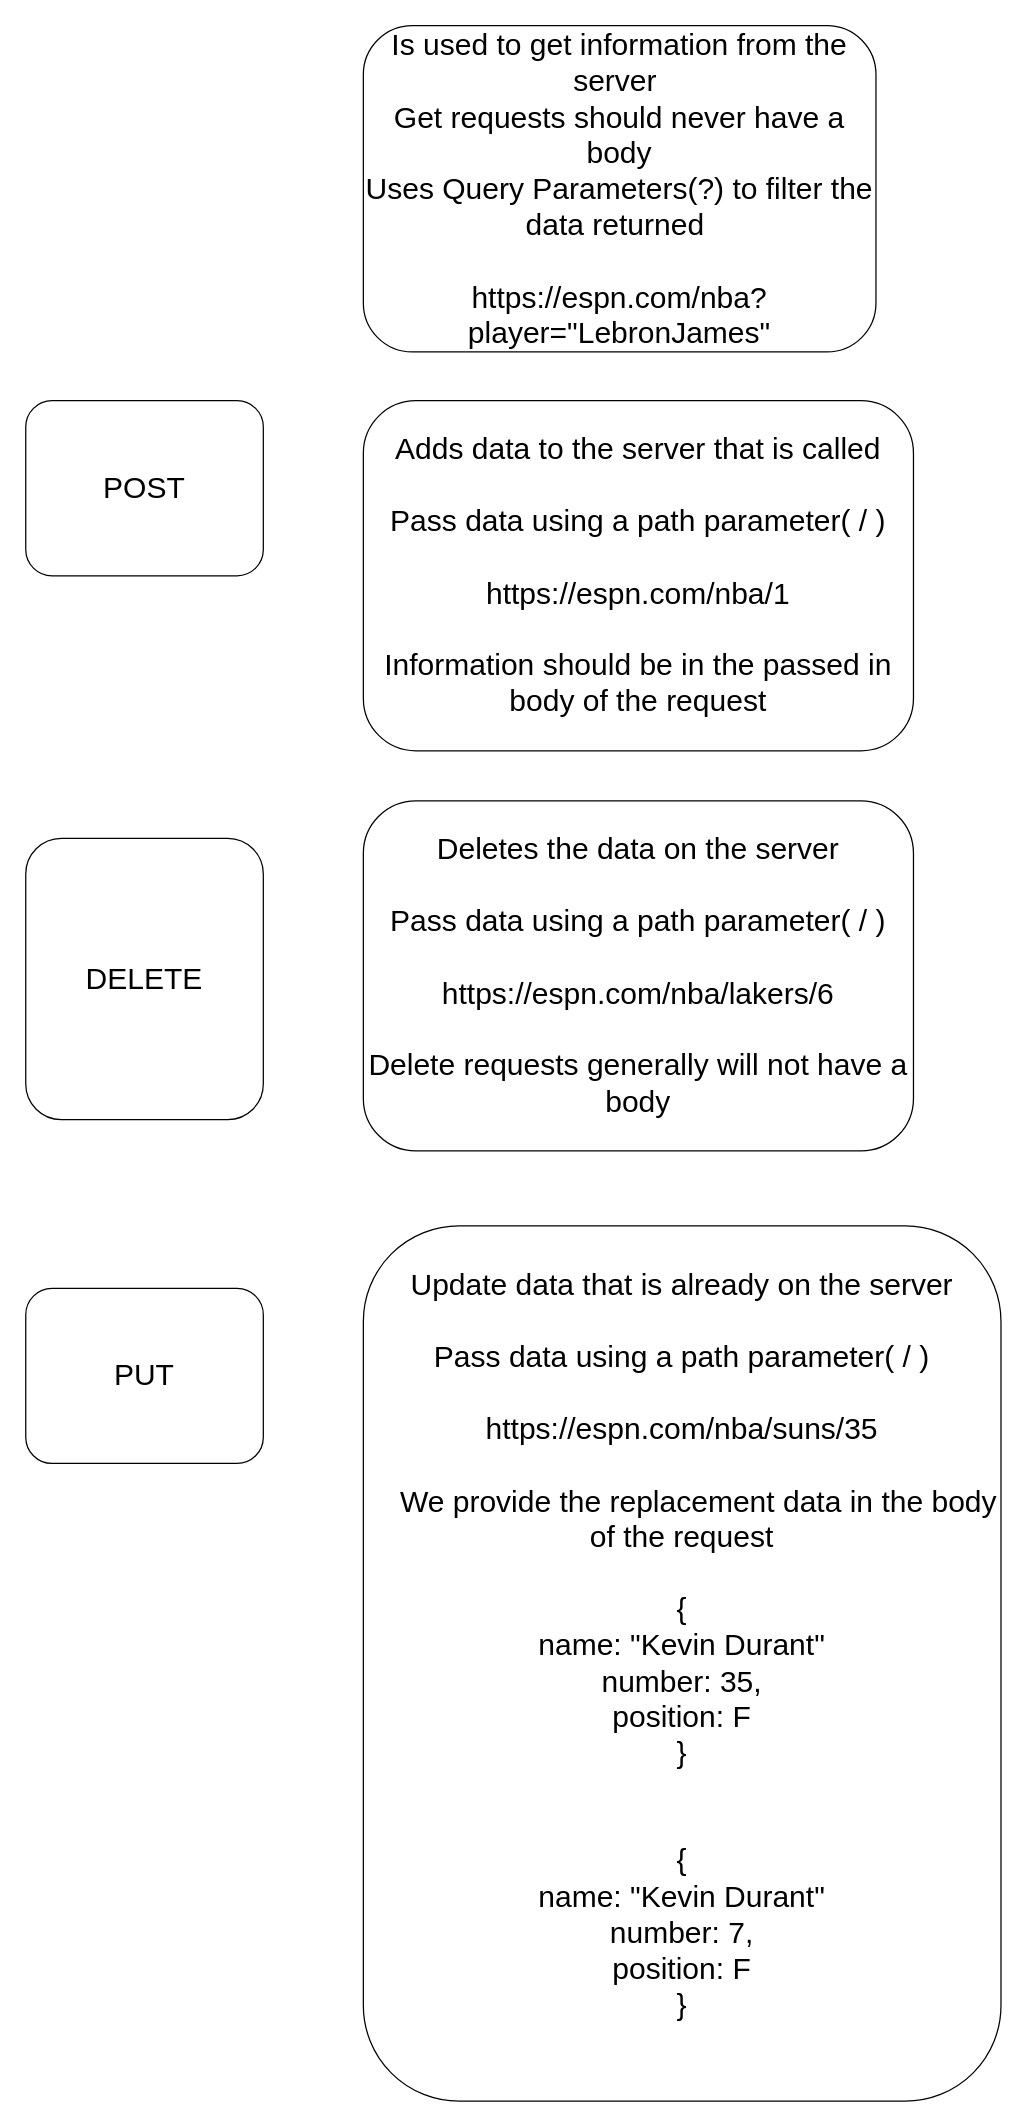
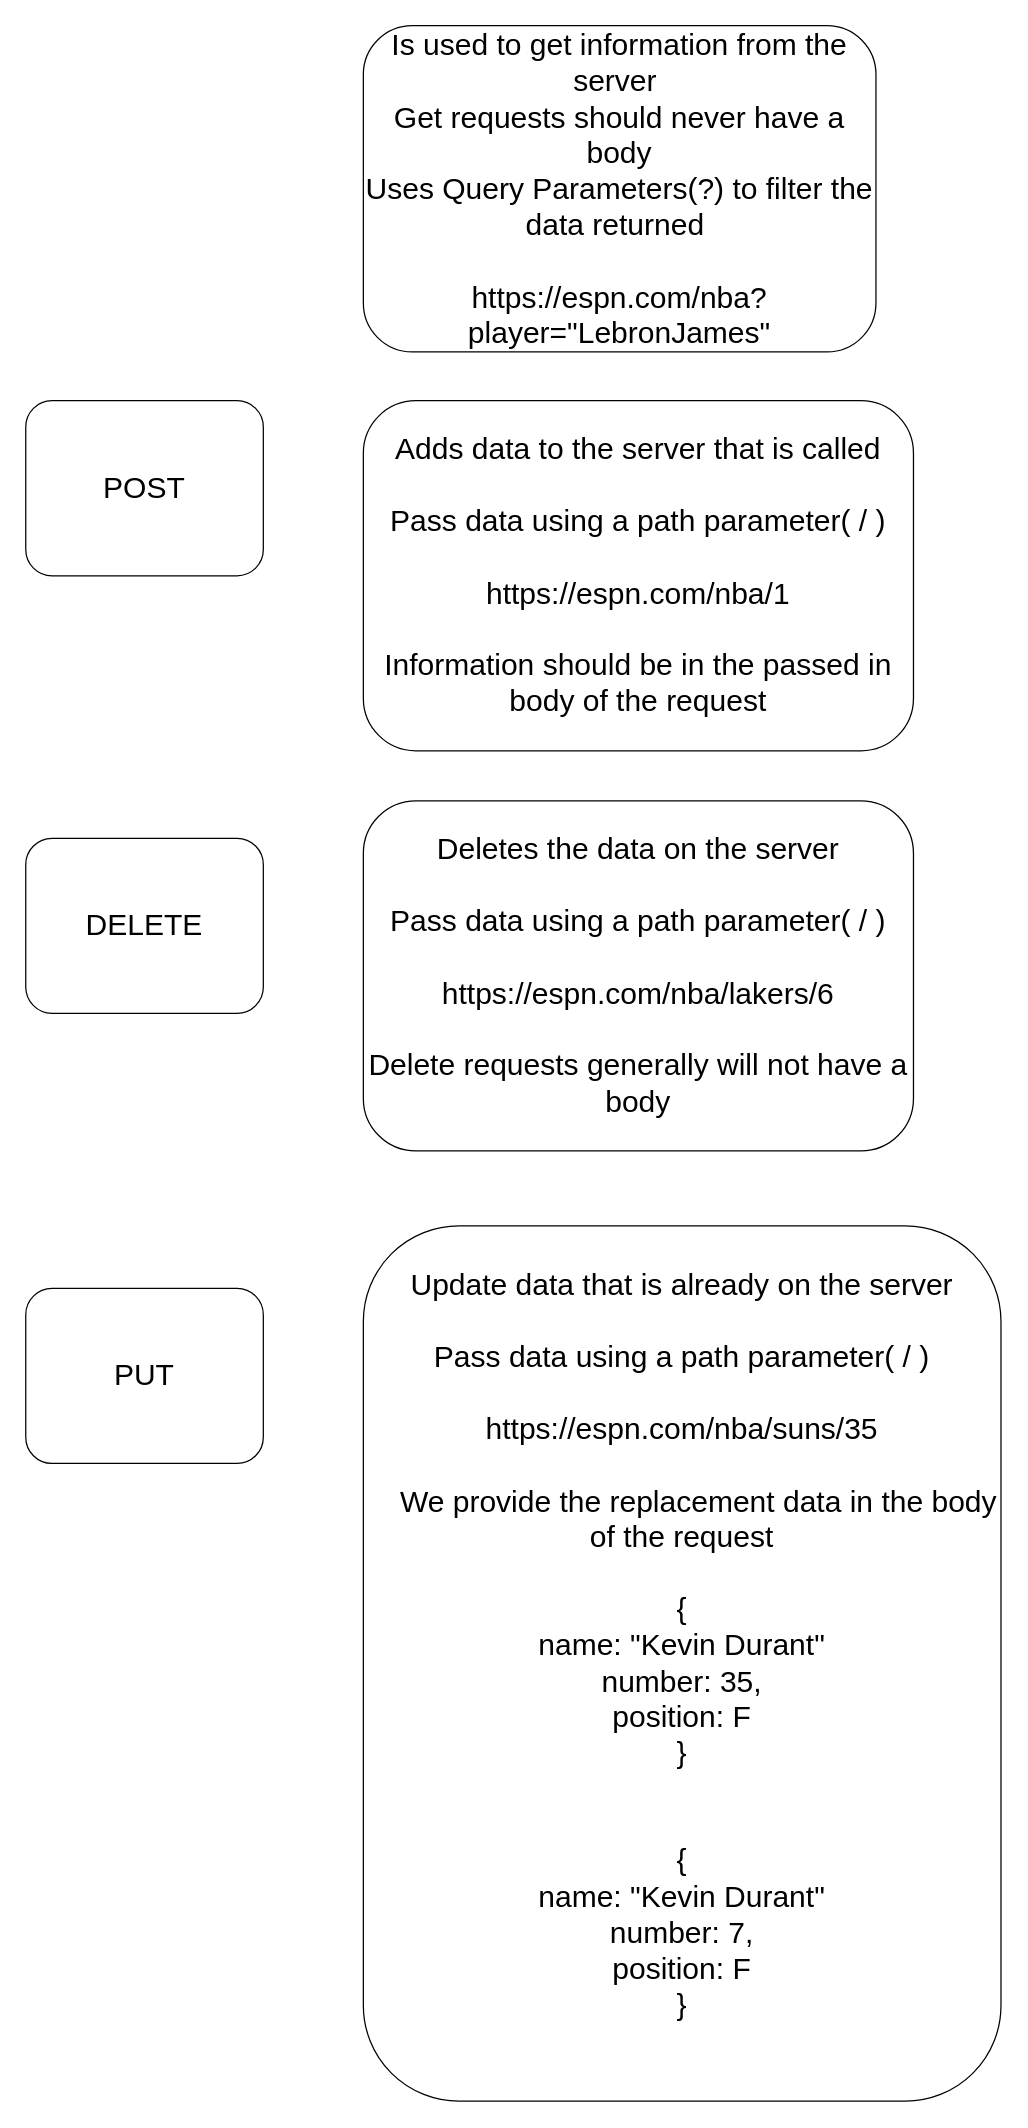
node "DELETE": size 238x281 -> 238x175
